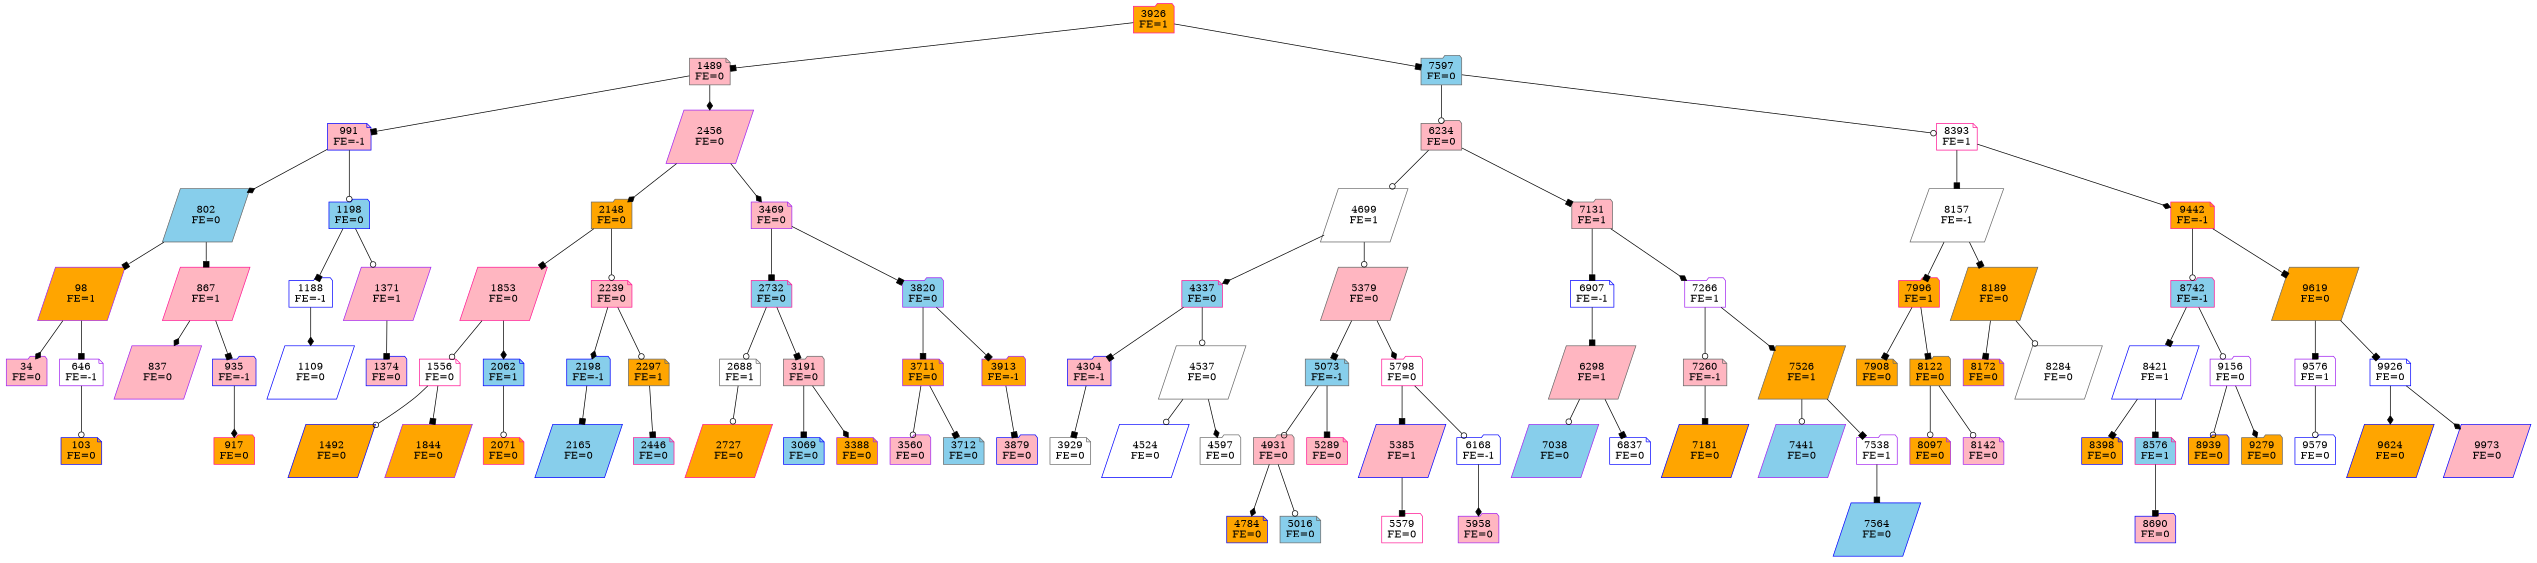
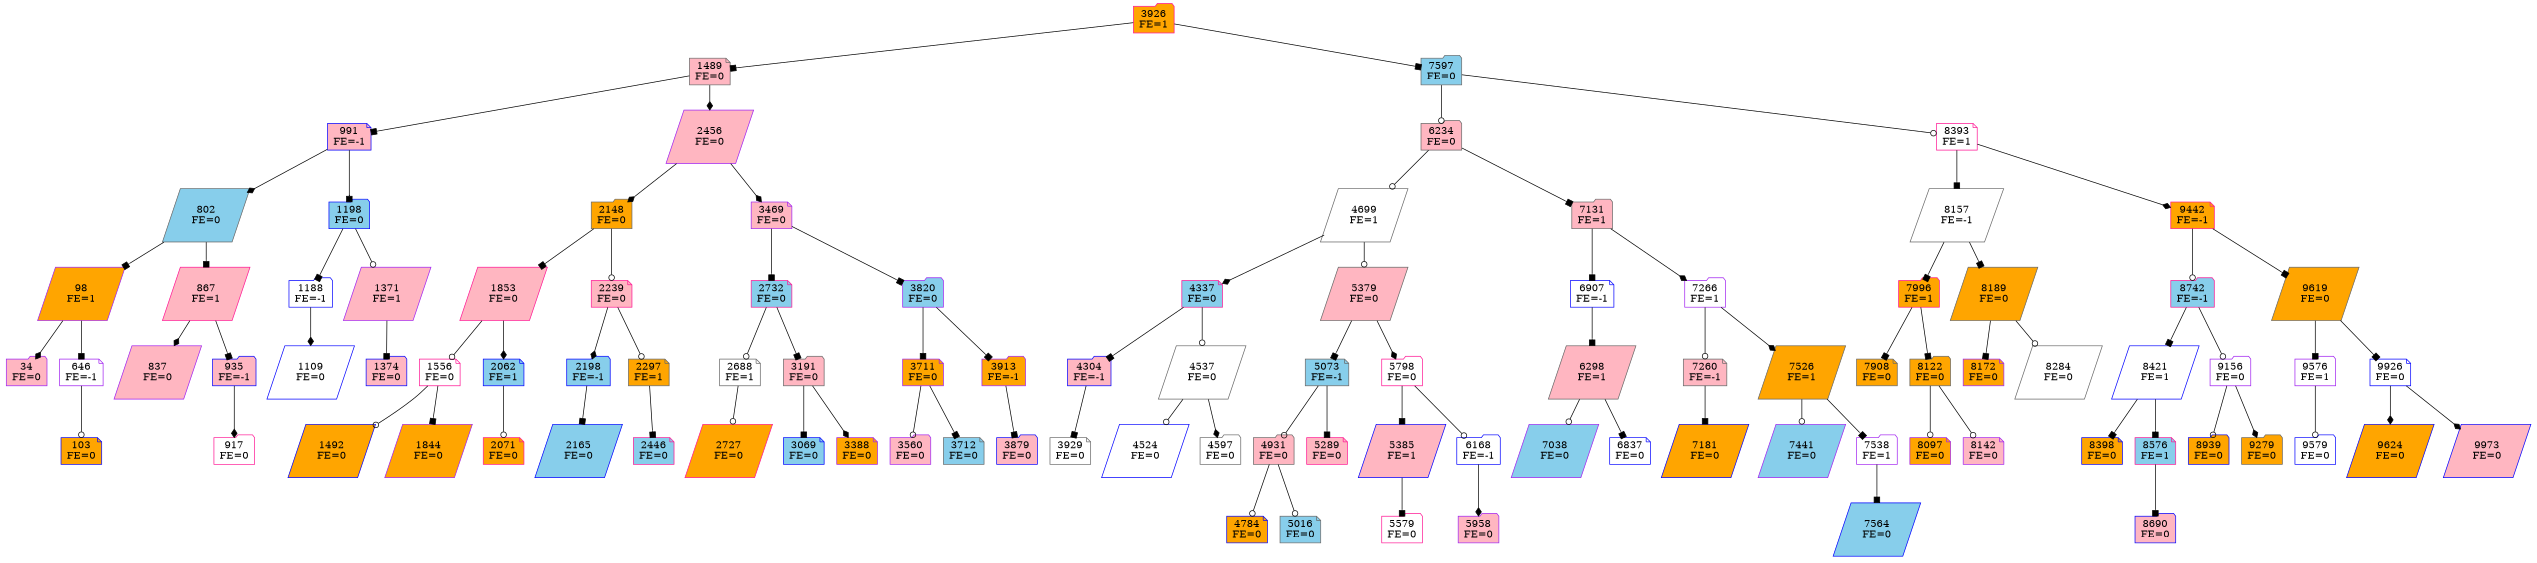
edge "991 FE=-1" -> "1198 FE=0": arrowhead odot -> box
node "917 FE=0": fillcolor orange -> white
edge "4931 FE=0" -> "4784 FE=0": arrowhead diamond -> odot
